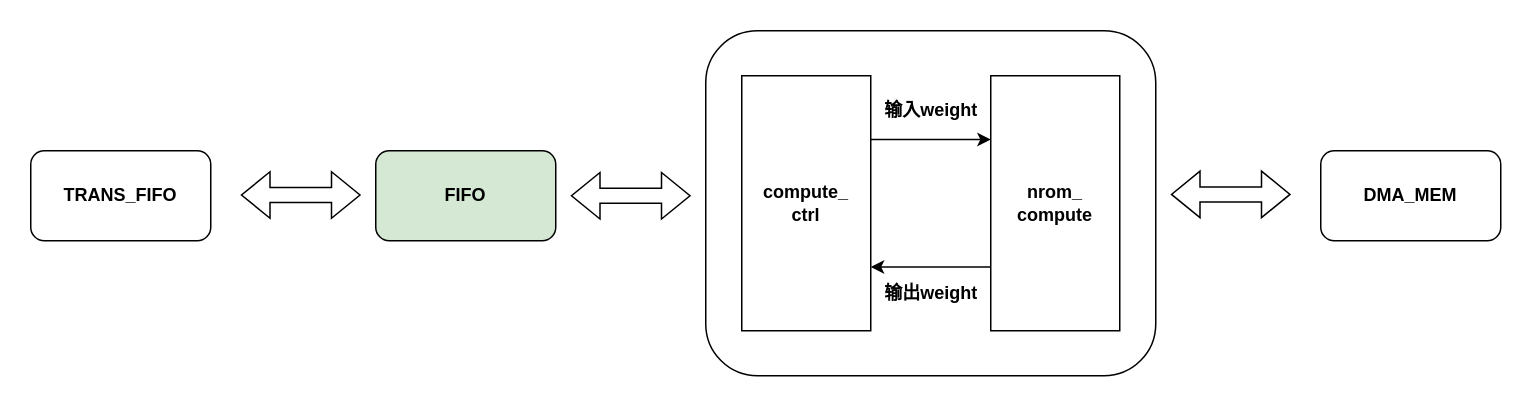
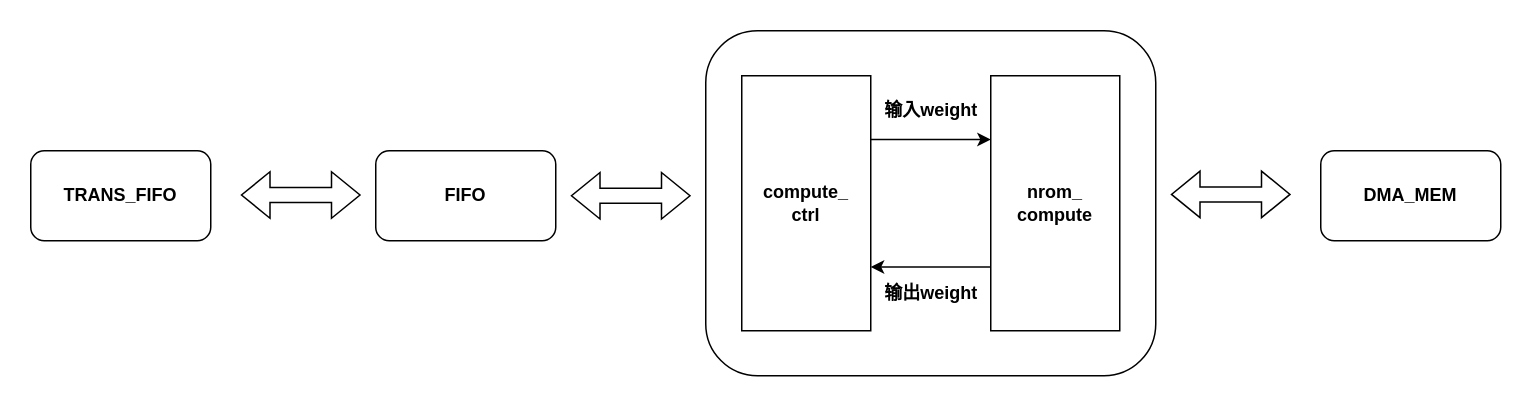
node "FIFO": fillcolor #d5e8d4 -> #ffffff
